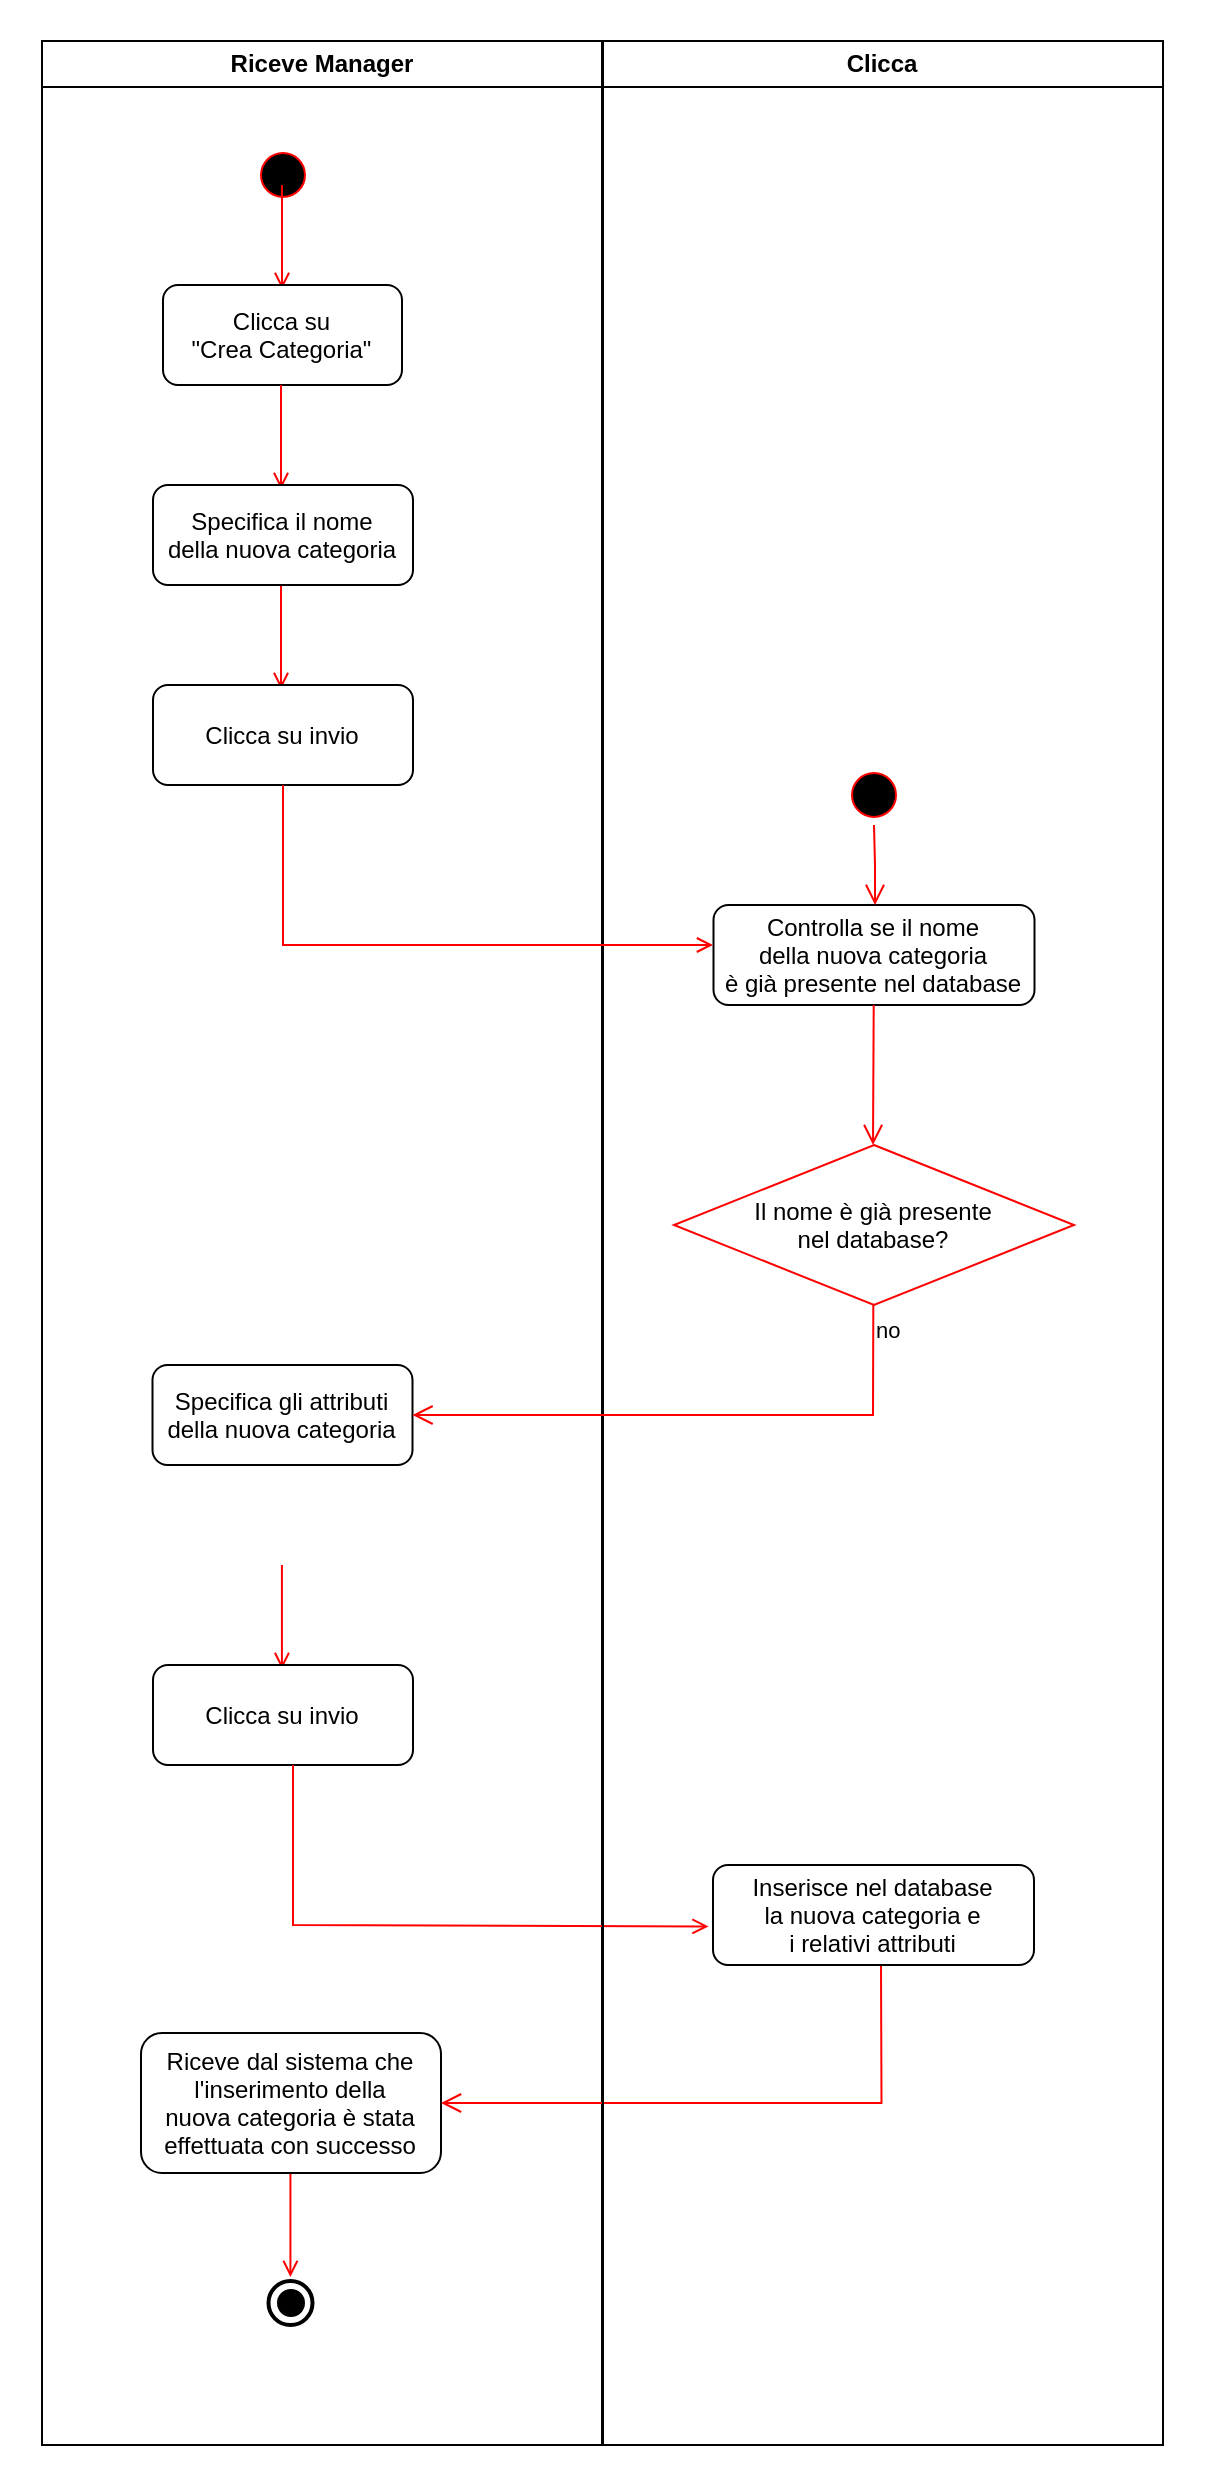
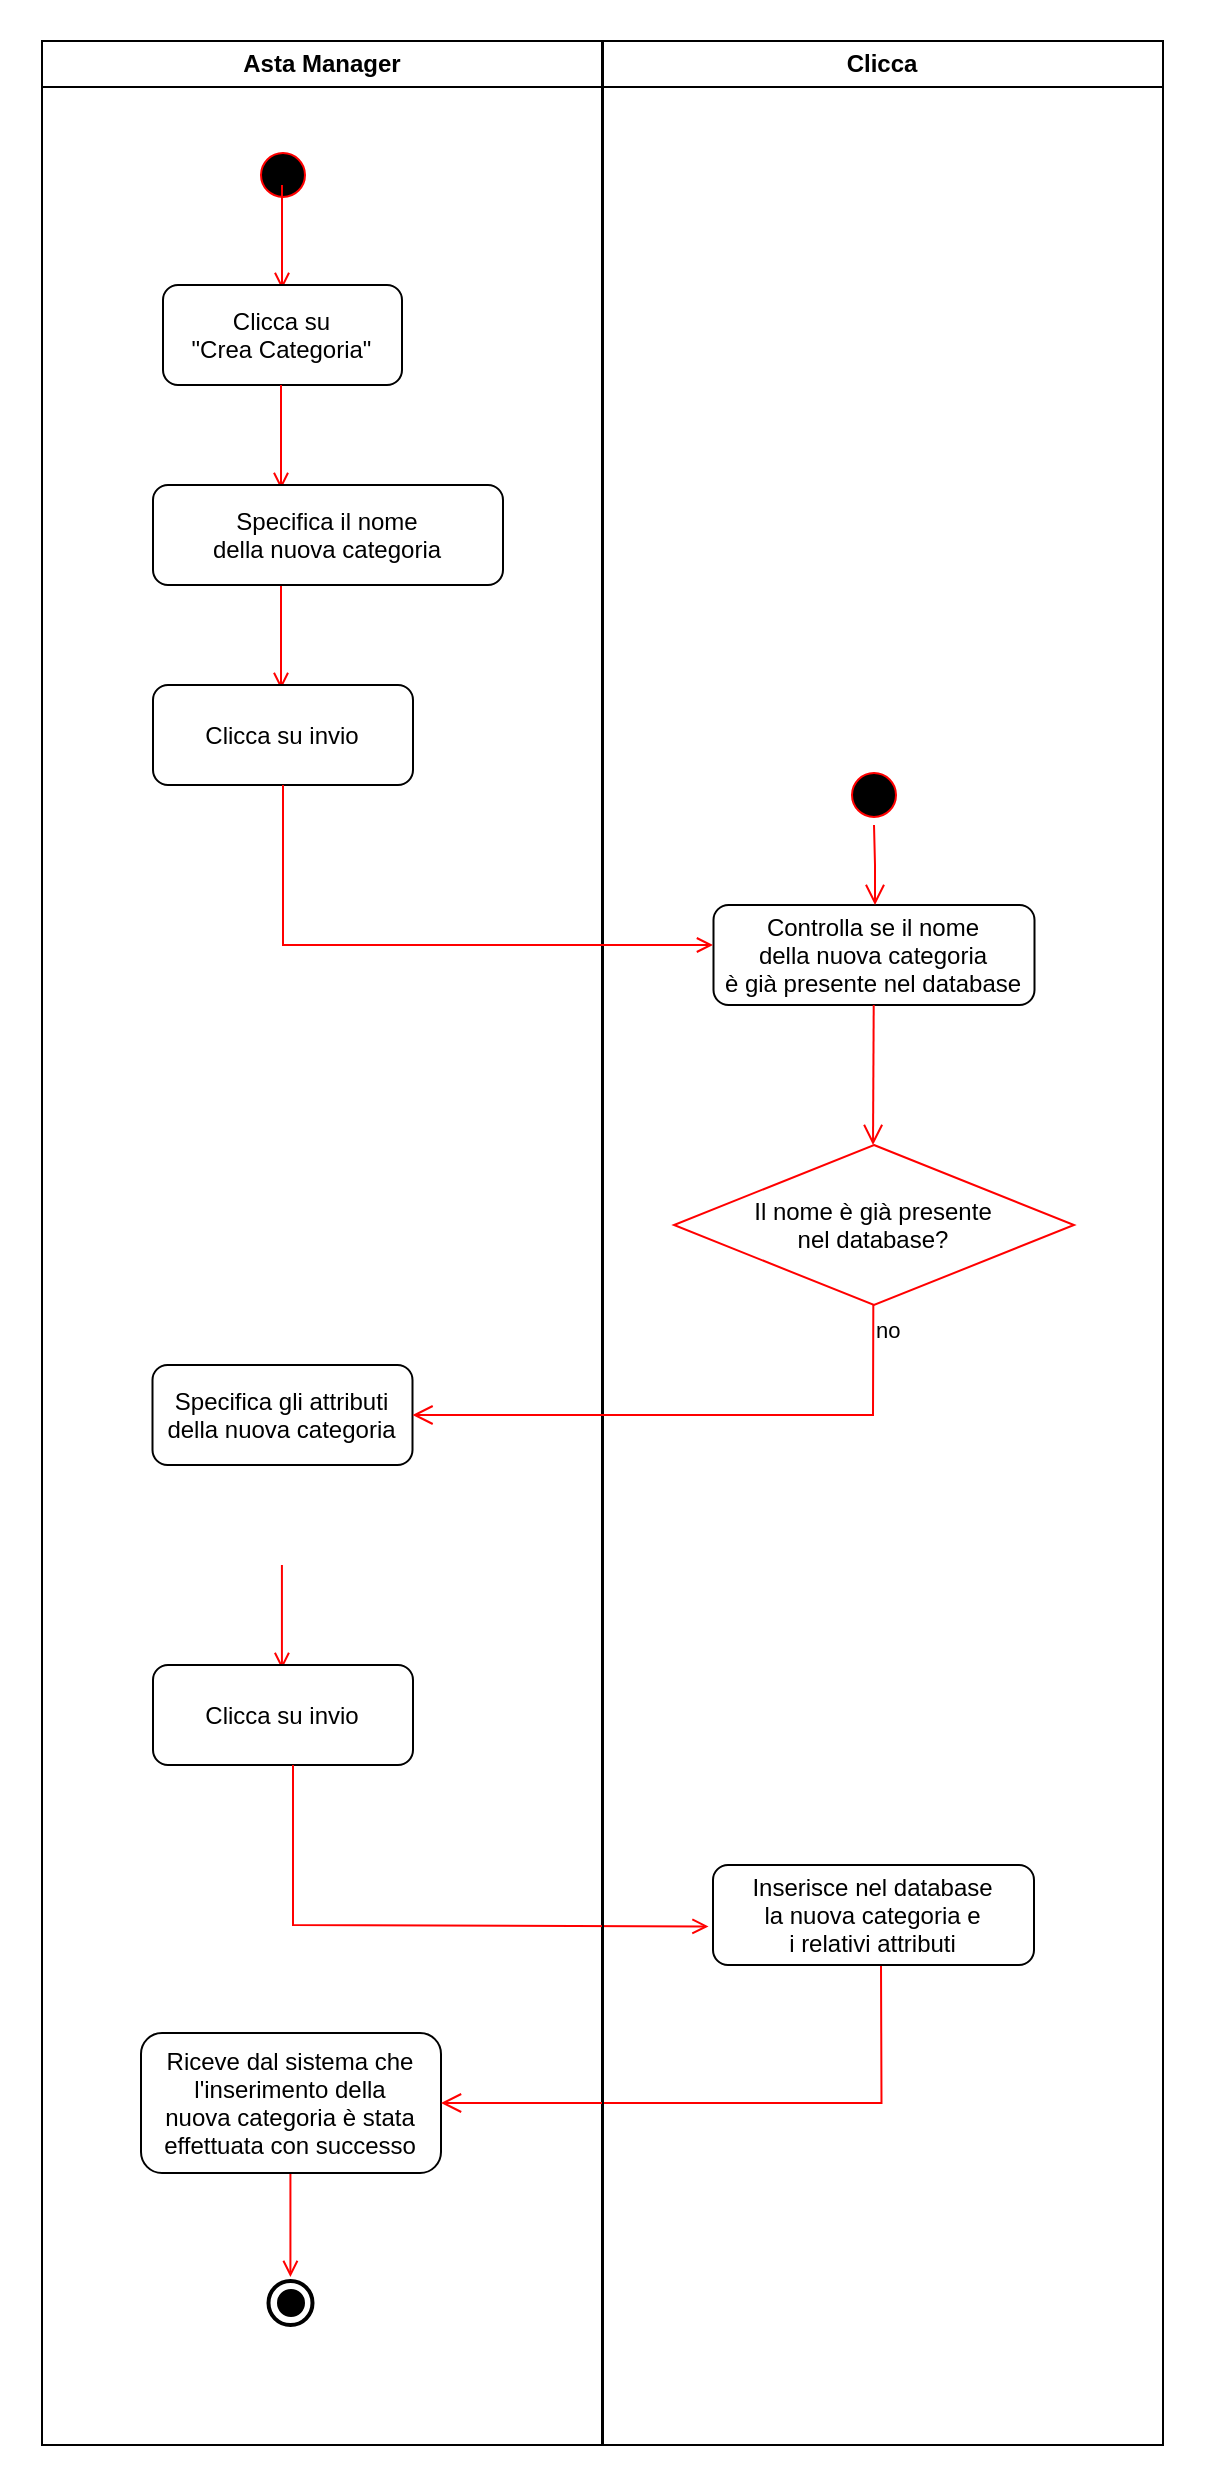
node "Riceve Manager": label "Riceve Manager" -> "Asta Manager"
node "Specifica il nome della nuova categoria": size 260x100 -> 350x100
